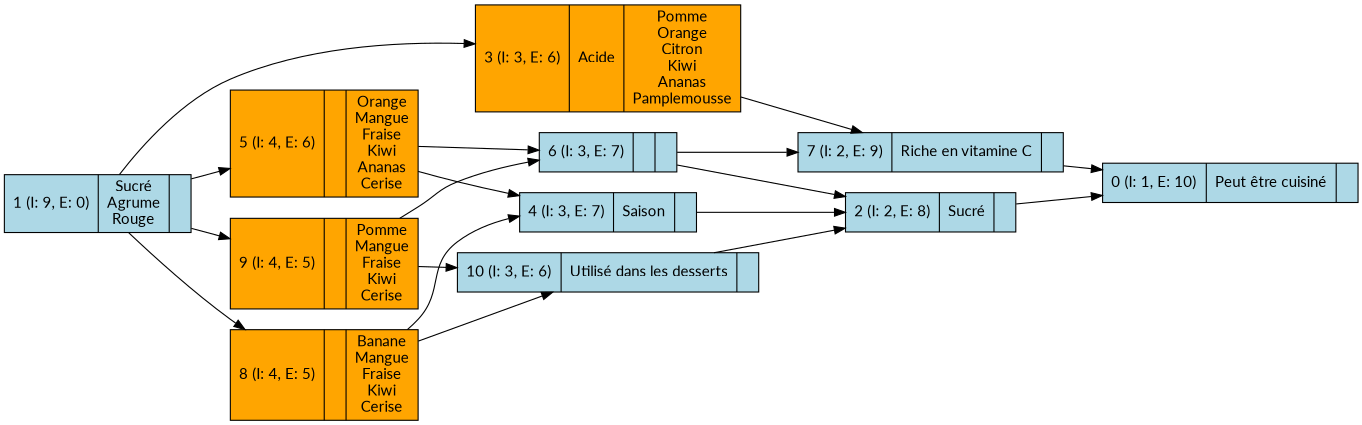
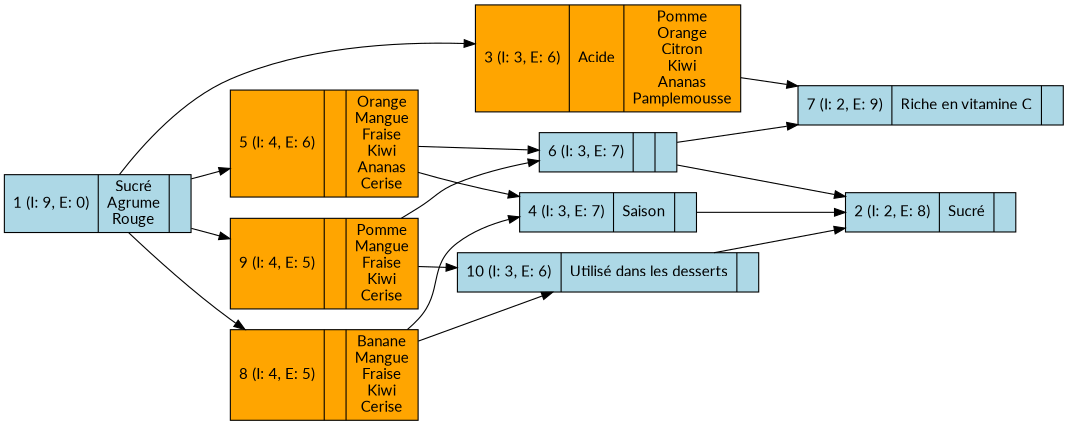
node "0 (I: 1, E: 10)": removed
